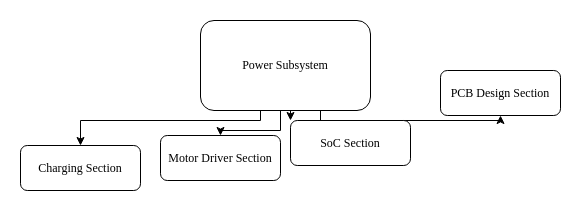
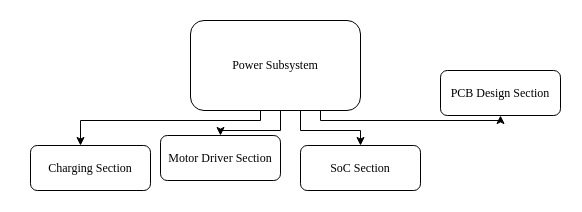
node "Power Subsystem": moved (286, 66) -> (276, 66)
node "SoC Section": moved (351, 143) -> (361, 168)
node "Charging Section": moved (81, 168) -> (91, 168)
